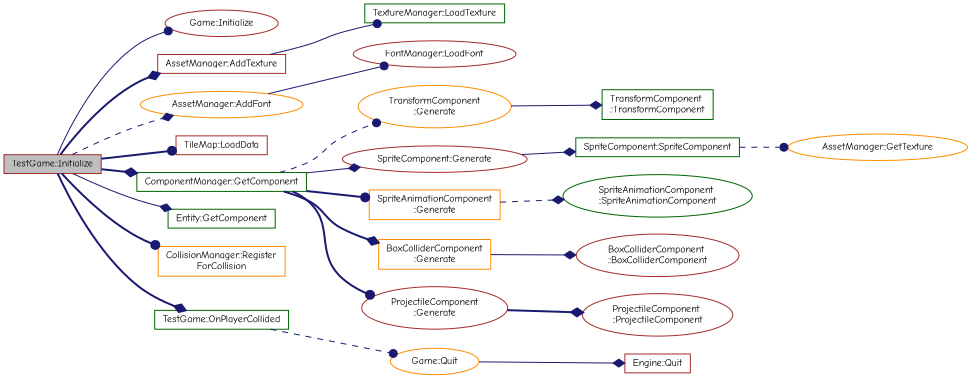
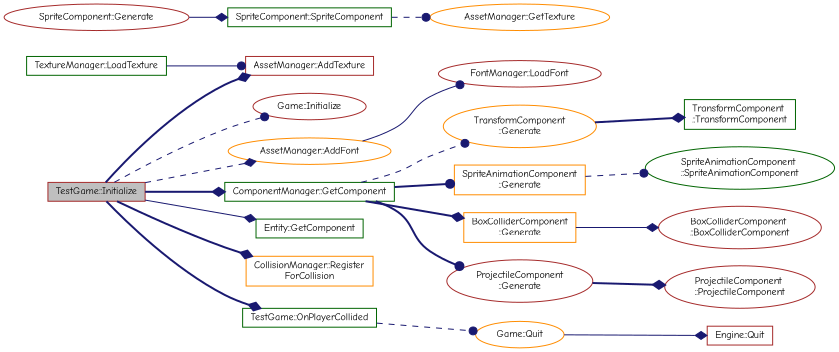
edge "AssetManager::AddTexture" -> "TextureManager::LoadTexture": reversed
edge "TestGame::Initialize" -> "Game::Initialize": style solid -> dashed
edge "TransformComponent ::Generate" -> "TransformComponent ::TransformComponent": style solid -> bold
node "TileMap::LoadData": removed
edge "ComponentManager::GetComponent" -> "SpriteComponent::Generate": removed
edge "SpriteAnimationComponent ::Generate" -> "SpriteAnimationComponent ::SpriteAnimationComponent": arrowhead diamond -> dot
edge "TestGame::Initialize" -> "CollisionManager::Register ForCollision": arrowhead dot -> diamond
